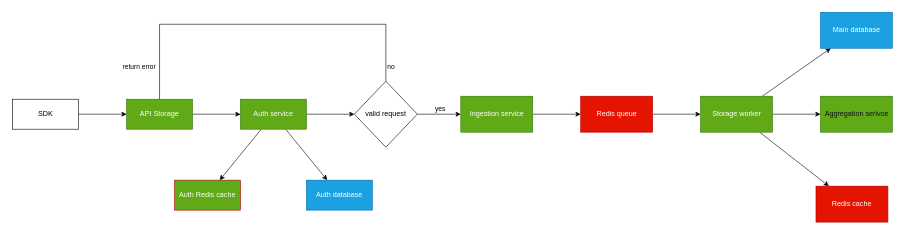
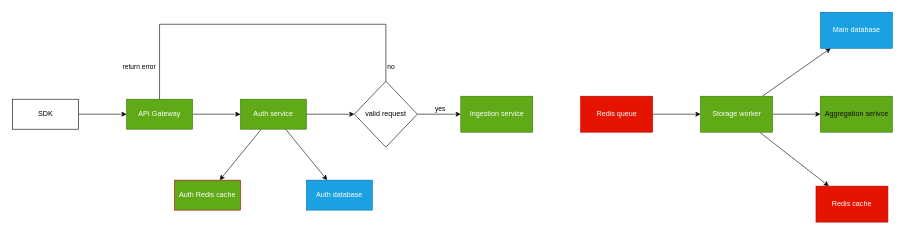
node "API Storage": label "API Storage" -> "API Gateway"
edge "Ingestion service" -> "Redis queue": removed
